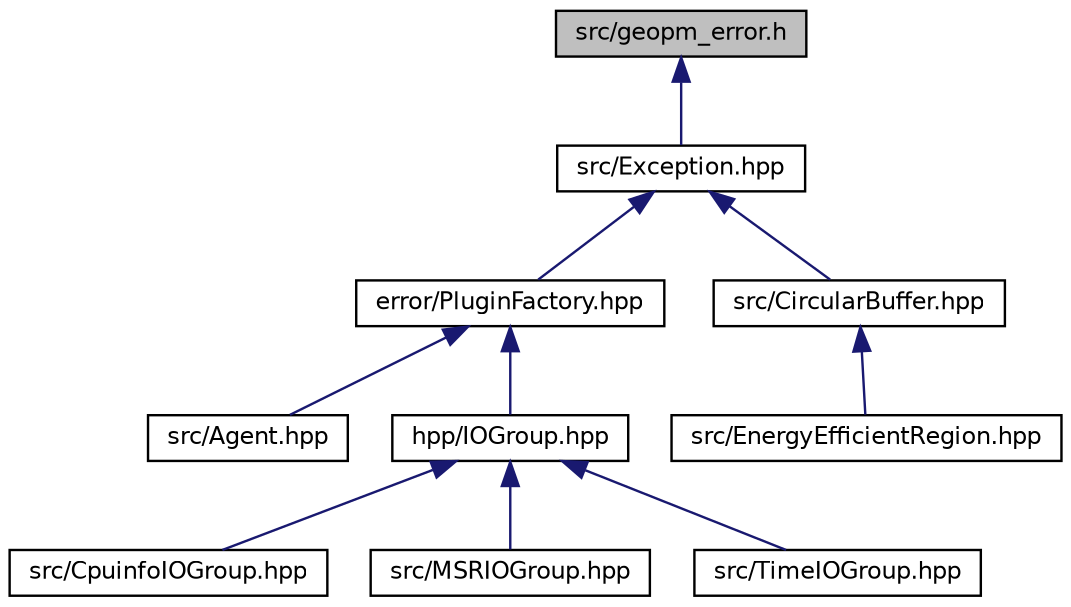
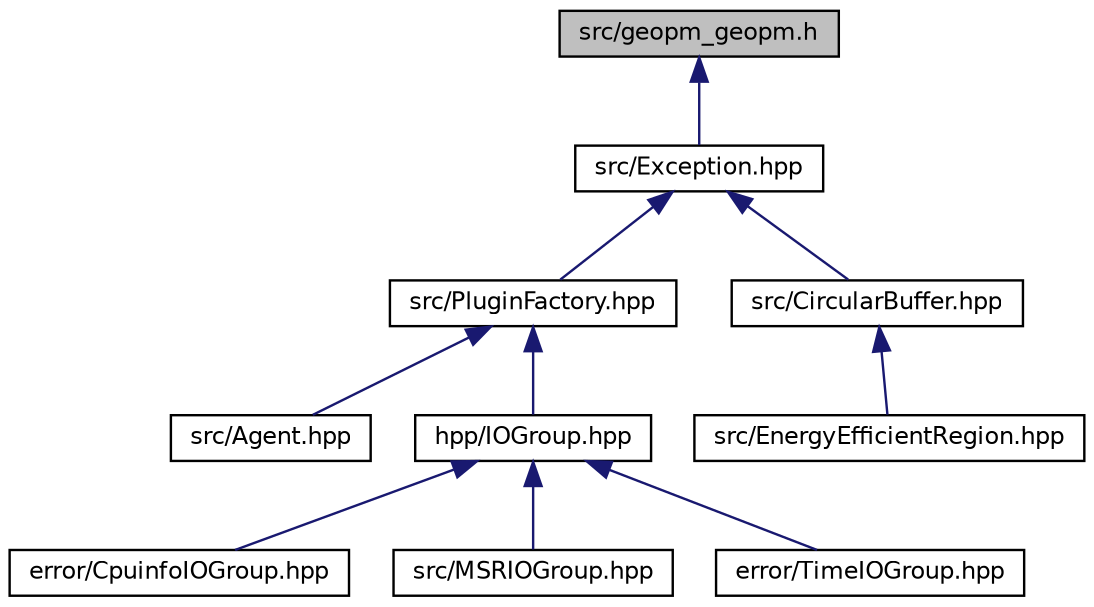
node "src/geopm_error.h": label "src/geopm_error.h" -> "src/geopm_geopm.h"
node "error/PluginFactory.hpp": label "error/PluginFactory.hpp" -> "src/PluginFactory.hpp"
node "src/CpuinfoIOGroup.hpp": label "src/CpuinfoIOGroup.hpp" -> "error/CpuinfoIOGroup.hpp"
node "src/TimeIOGroup.hpp": label "src/TimeIOGroup.hpp" -> "error/TimeIOGroup.hpp"
